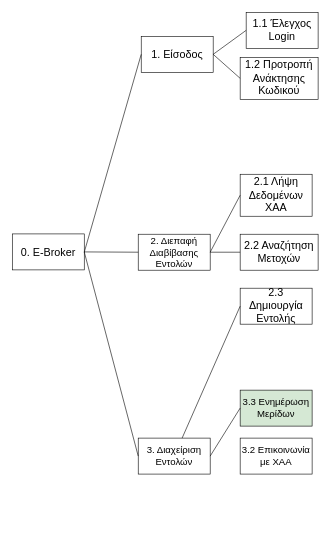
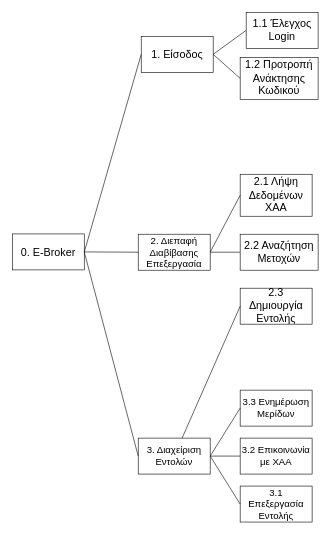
node "2. Διεπαφή Διαβίβασης Εντολών": label "2. Διεπαφή Διαβίβασης Εντολών" -> "2. Διεπαφή Διαβίβασης Επεξεργασία"
node "3.3 Ενημέρωση Μερίδων": fillcolor #d5e8d4 -> #ffffff
edge "3. Διαχείριση Εντολών" -- "3.2 Επικοινωνία με ΧΑΑ": added
edge "3. Διαχείριση Εντολών" -- "3.1 Επεξεργασία Εντολής": added
node "3.1 Επεξεργασία Εντολής": added
